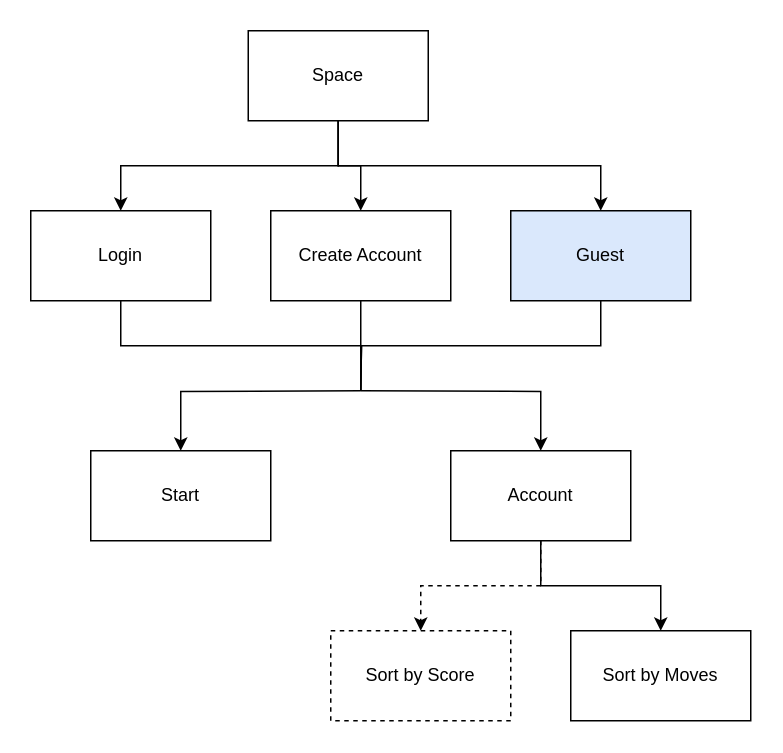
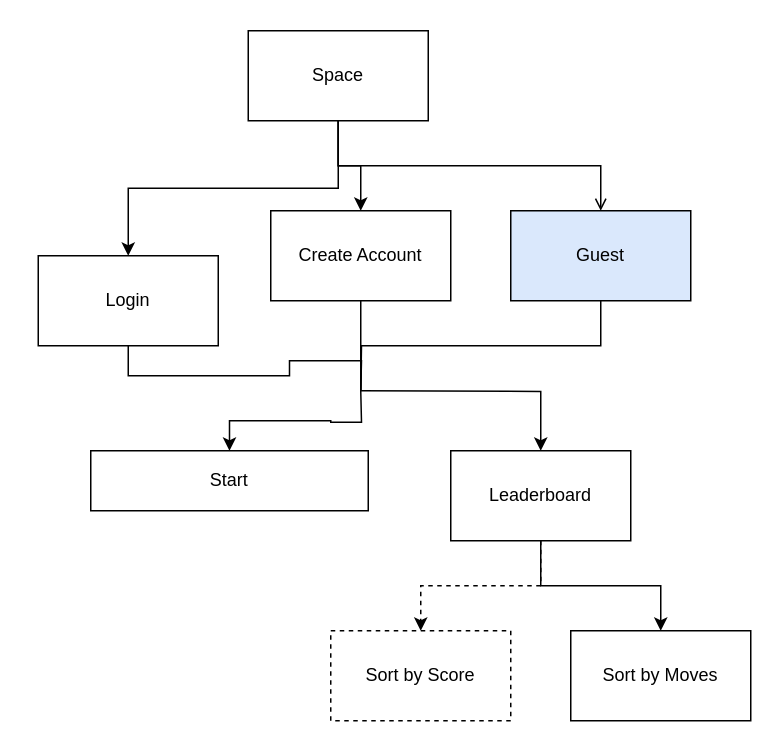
edge "Space" -> "Guest": arrowhead classic -> open
node "Login": moved (121, 256) -> (128, 301)
node "Start": size 180x90 -> 278x60
node "Account": label "Account" -> "Leaderboard"
